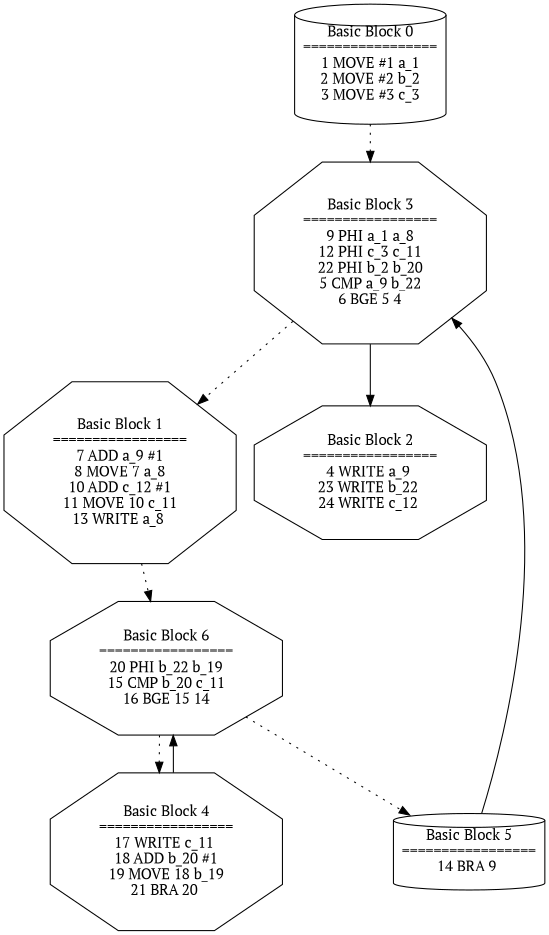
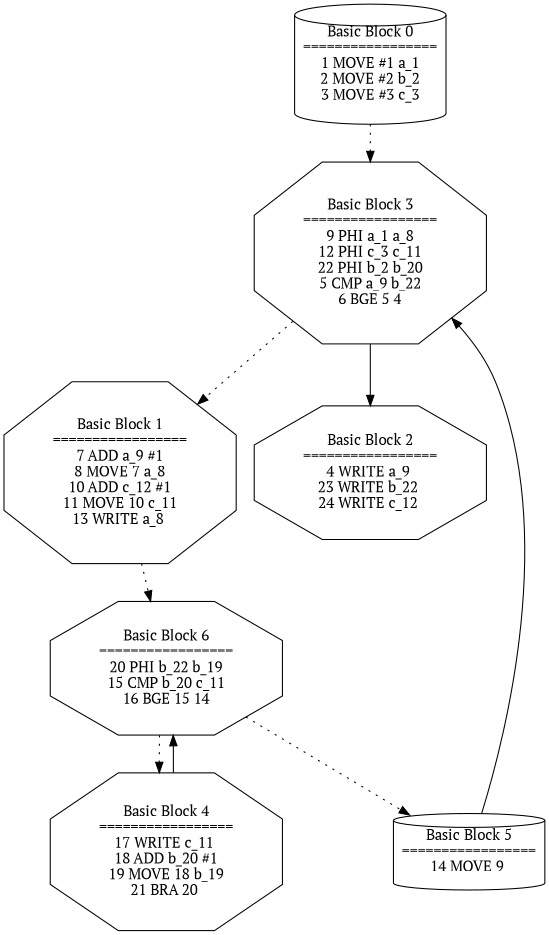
node "Basic Block 5 ================= 14 BRA 9": label "Basic Block 5 ================= 14 BRA 9" -> "Basic Block 5 ================= 14 MOVE 9"
